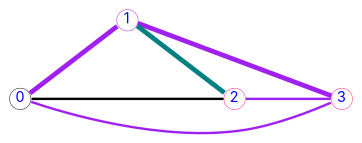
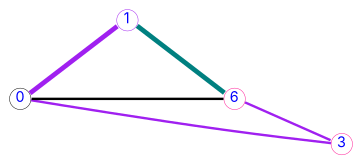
edge "1" -- "3": removed
node "2": label "2" -> "6"
